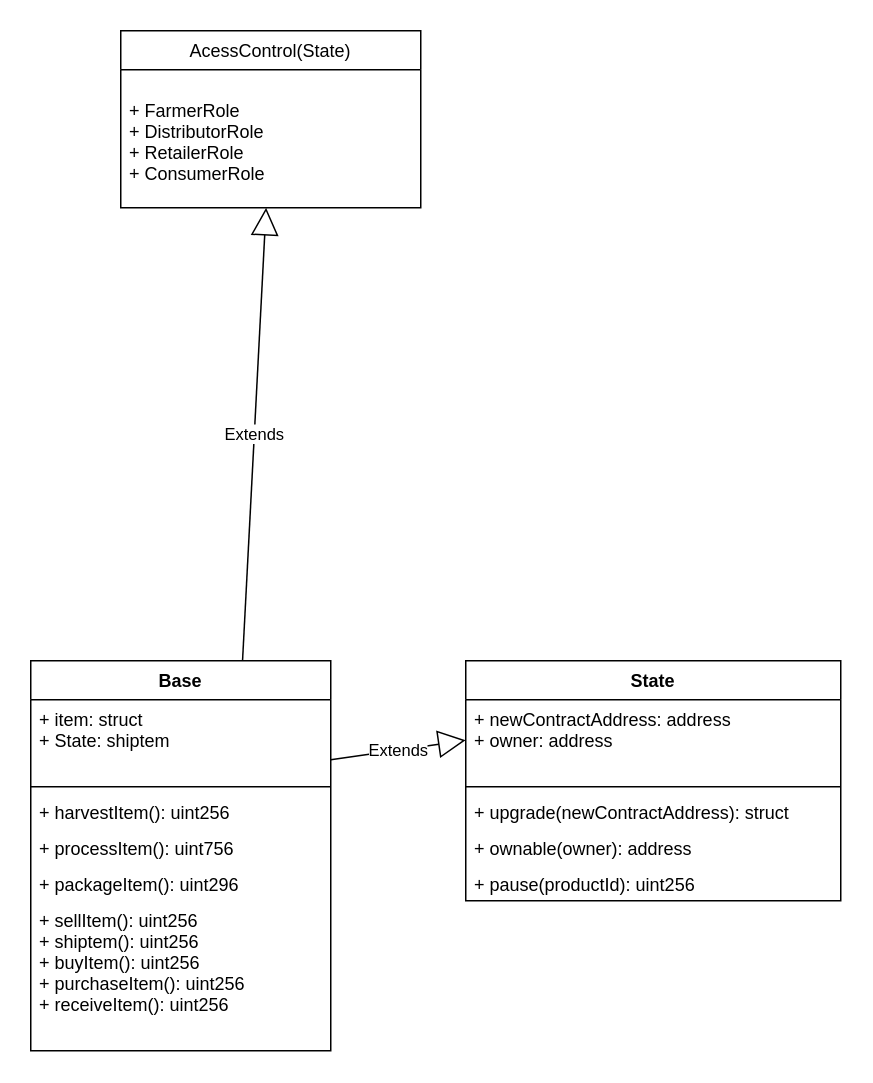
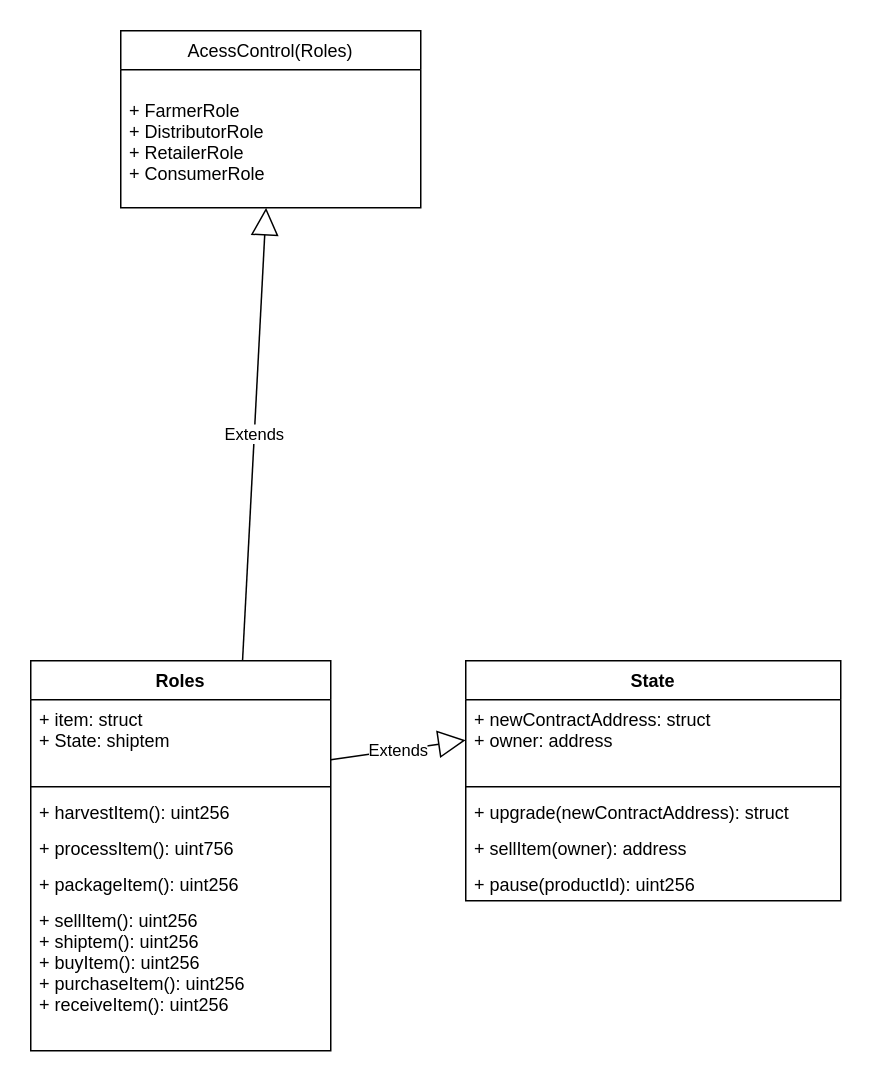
node "AcessControl(State)": label "AcessControl(State)" -> "AcessControl(Roles)"
node "Base": label "Base" -> "Roles"
node "+ newContractAddress: address + owner: address": label "+ newContractAddress: address + owner: address" -> "+ newContractAddress: struct + owner: address"
node "+ ownable(owner): address": label "+ ownable(owner): address" -> "+ sellItem(owner): address"
node "+ packageItem(): uint296": label "+ packageItem(): uint296" -> "+ packageItem(): uint256"
